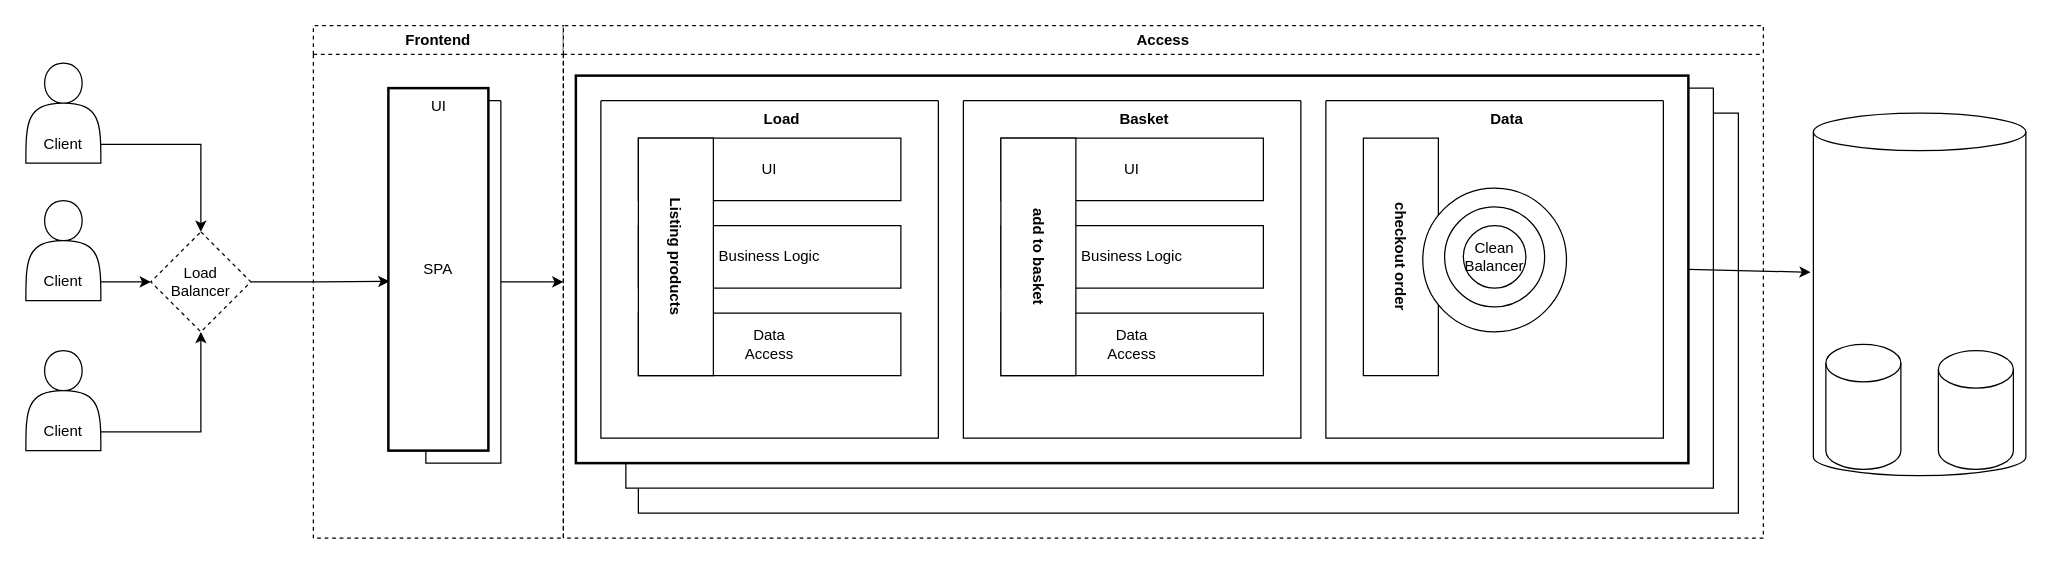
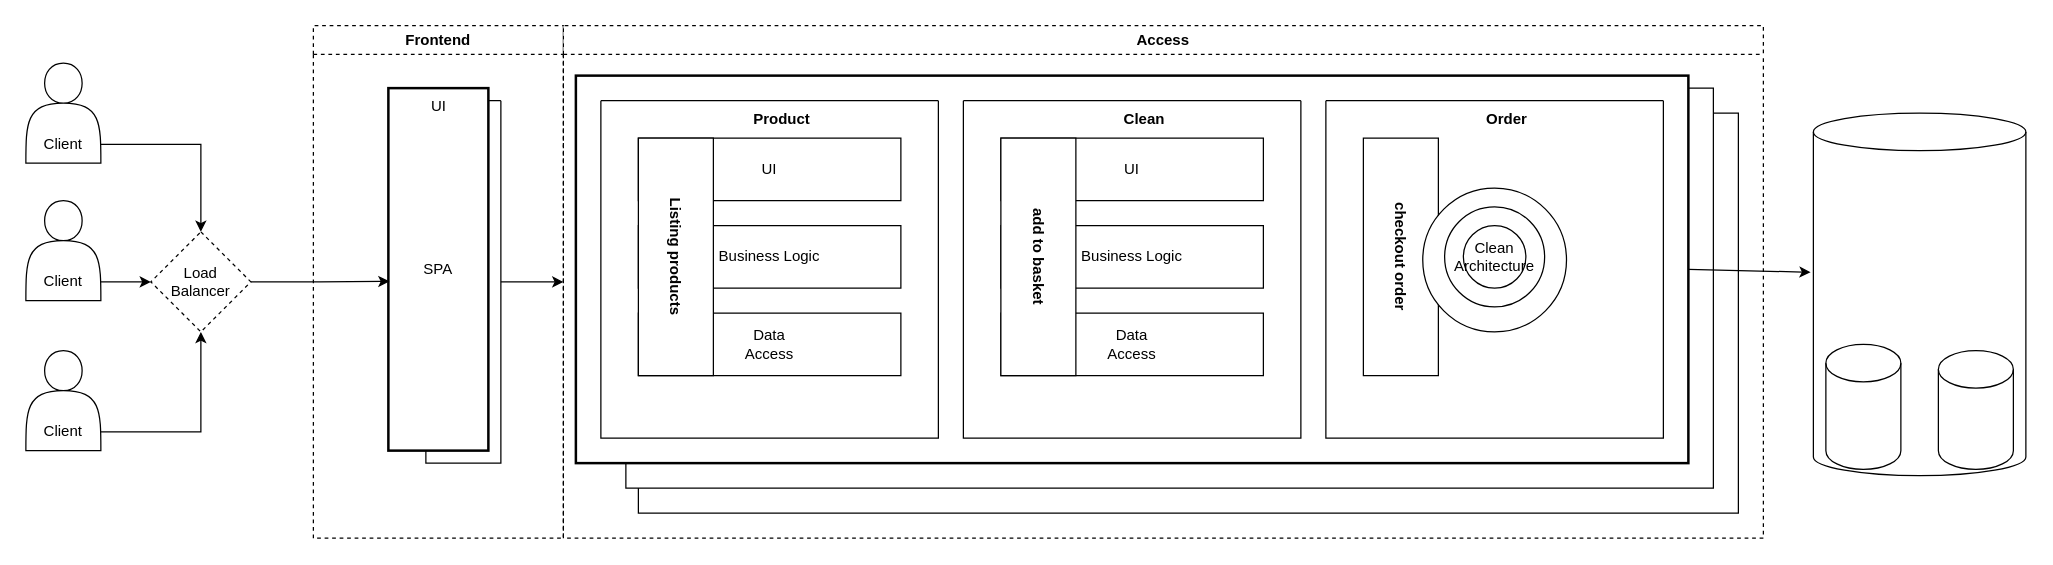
node "Load": label "Load" -> "Product"
node "Basket": label "Basket" -> "Clean"
node "Data": label "Data" -> "Order"
node "Clean Balancer": label "Clean Balancer" -> "Clean Architecture"
